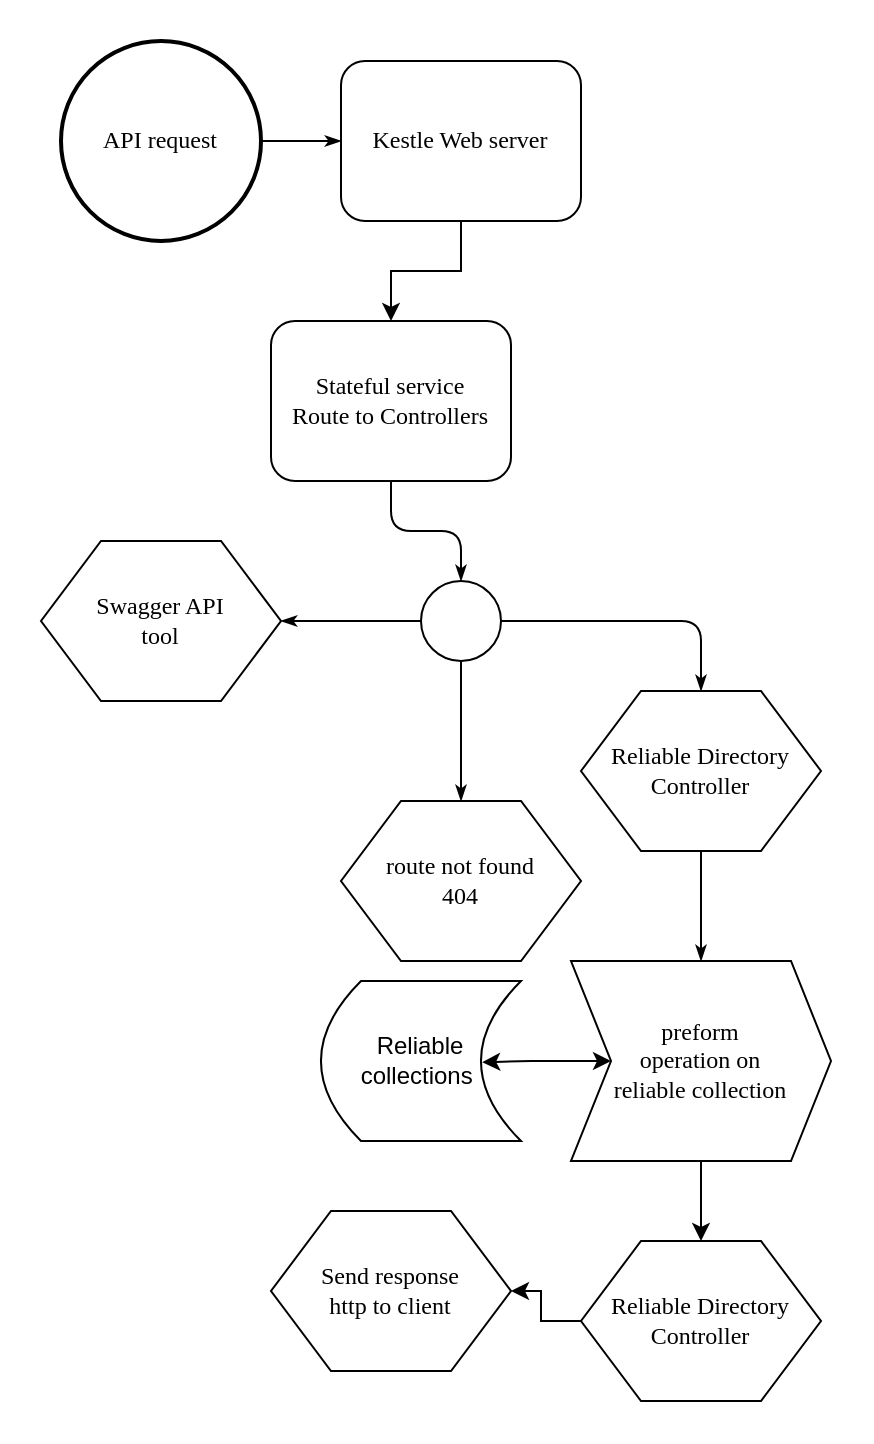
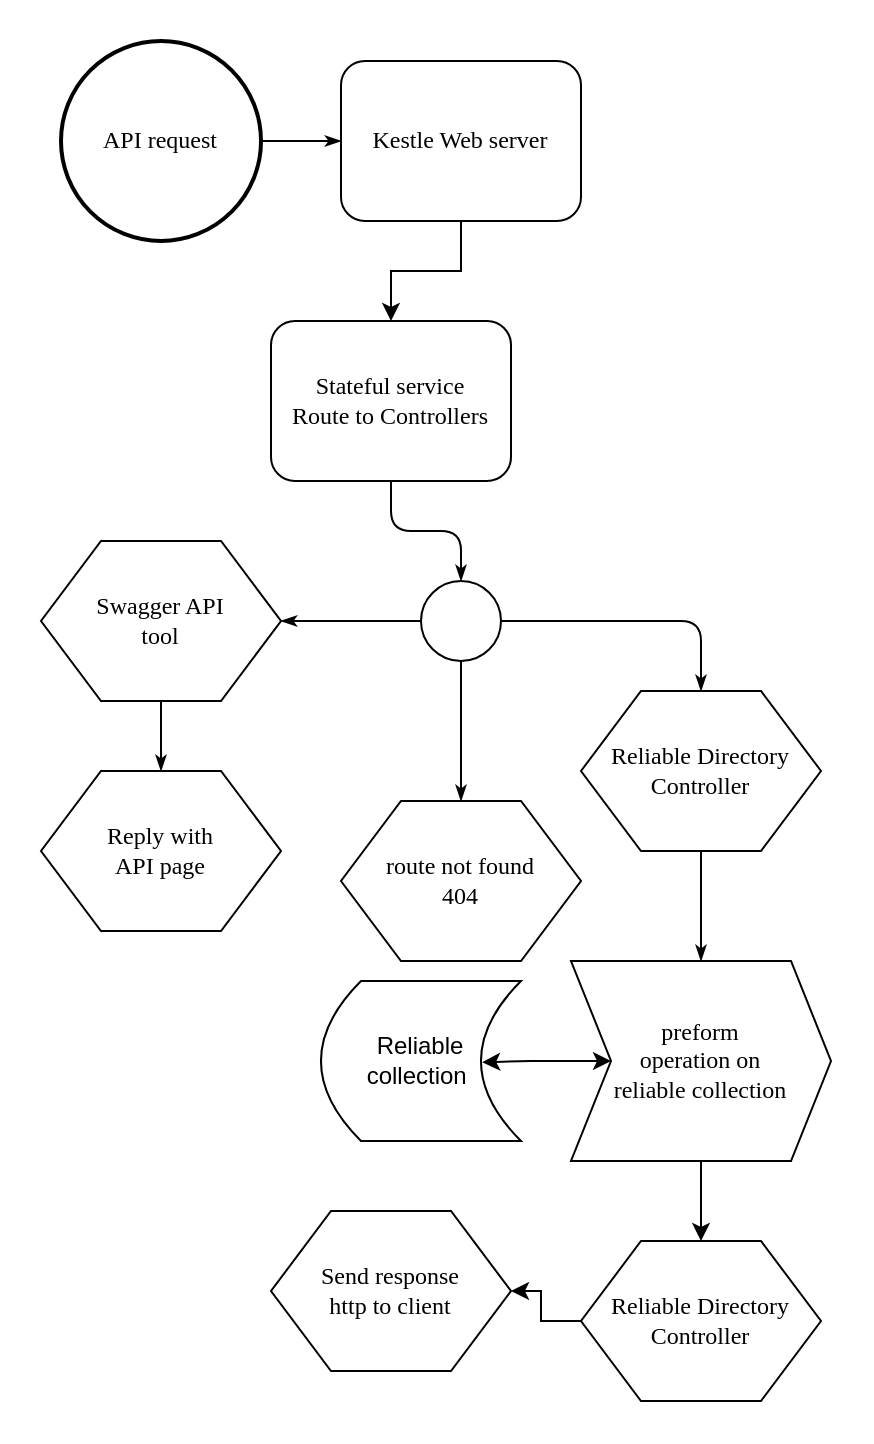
edge "Swagger API tool" -> "Reply with API page": added
node "Reply with API page": added
node "Reliable collections": label "Reliable collections" -> "Reliable collection"
